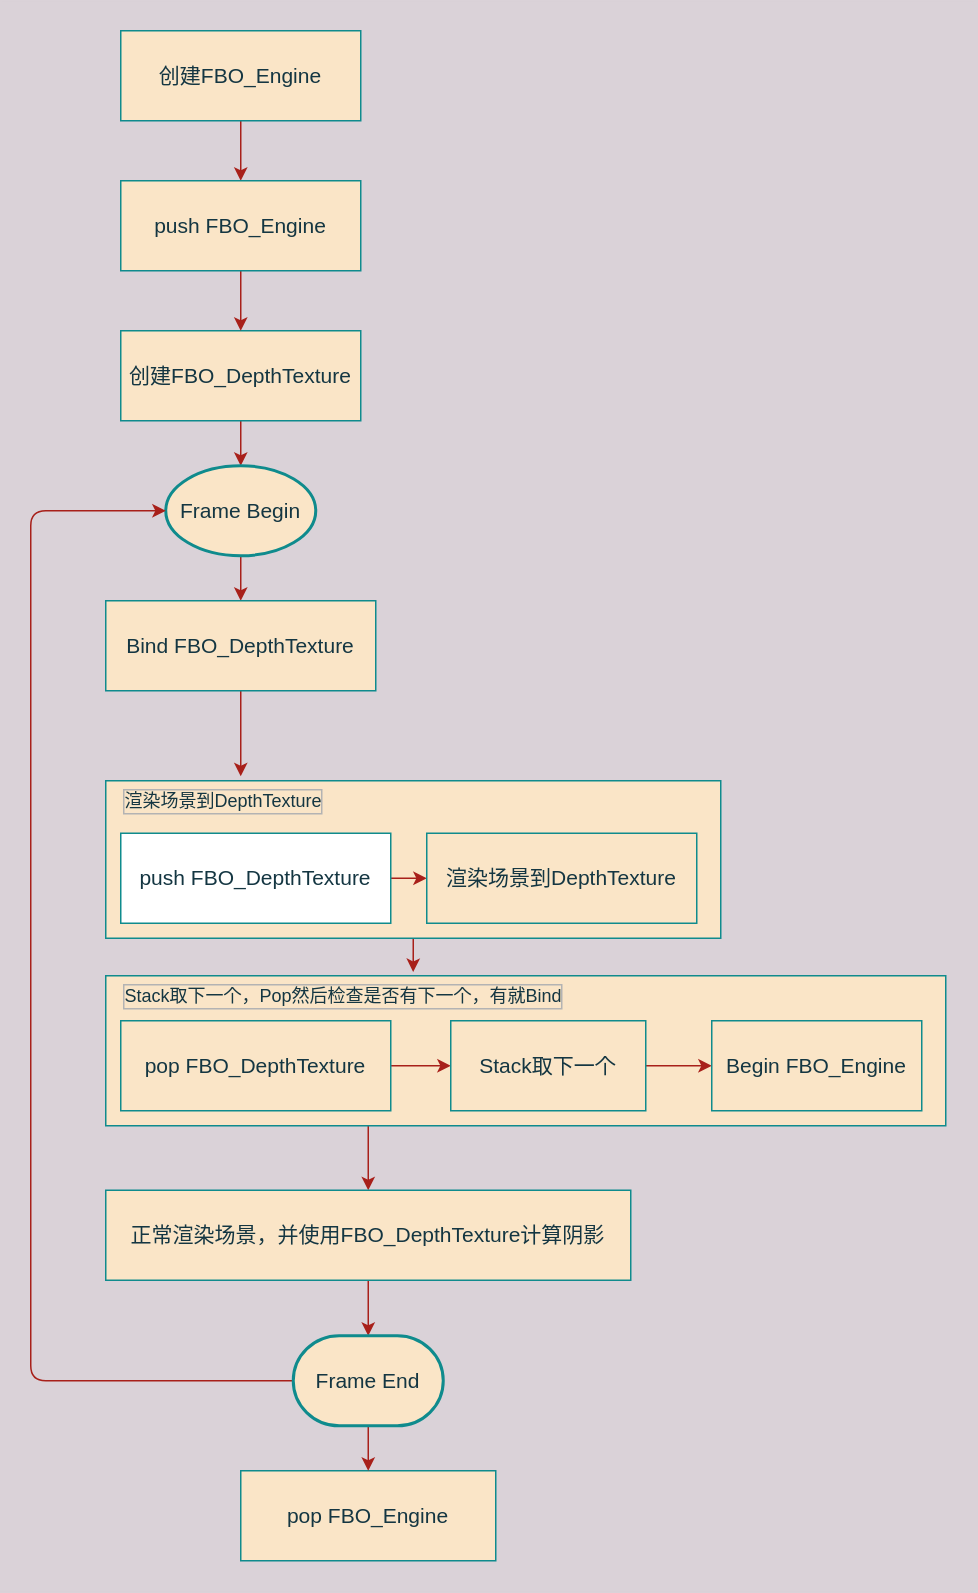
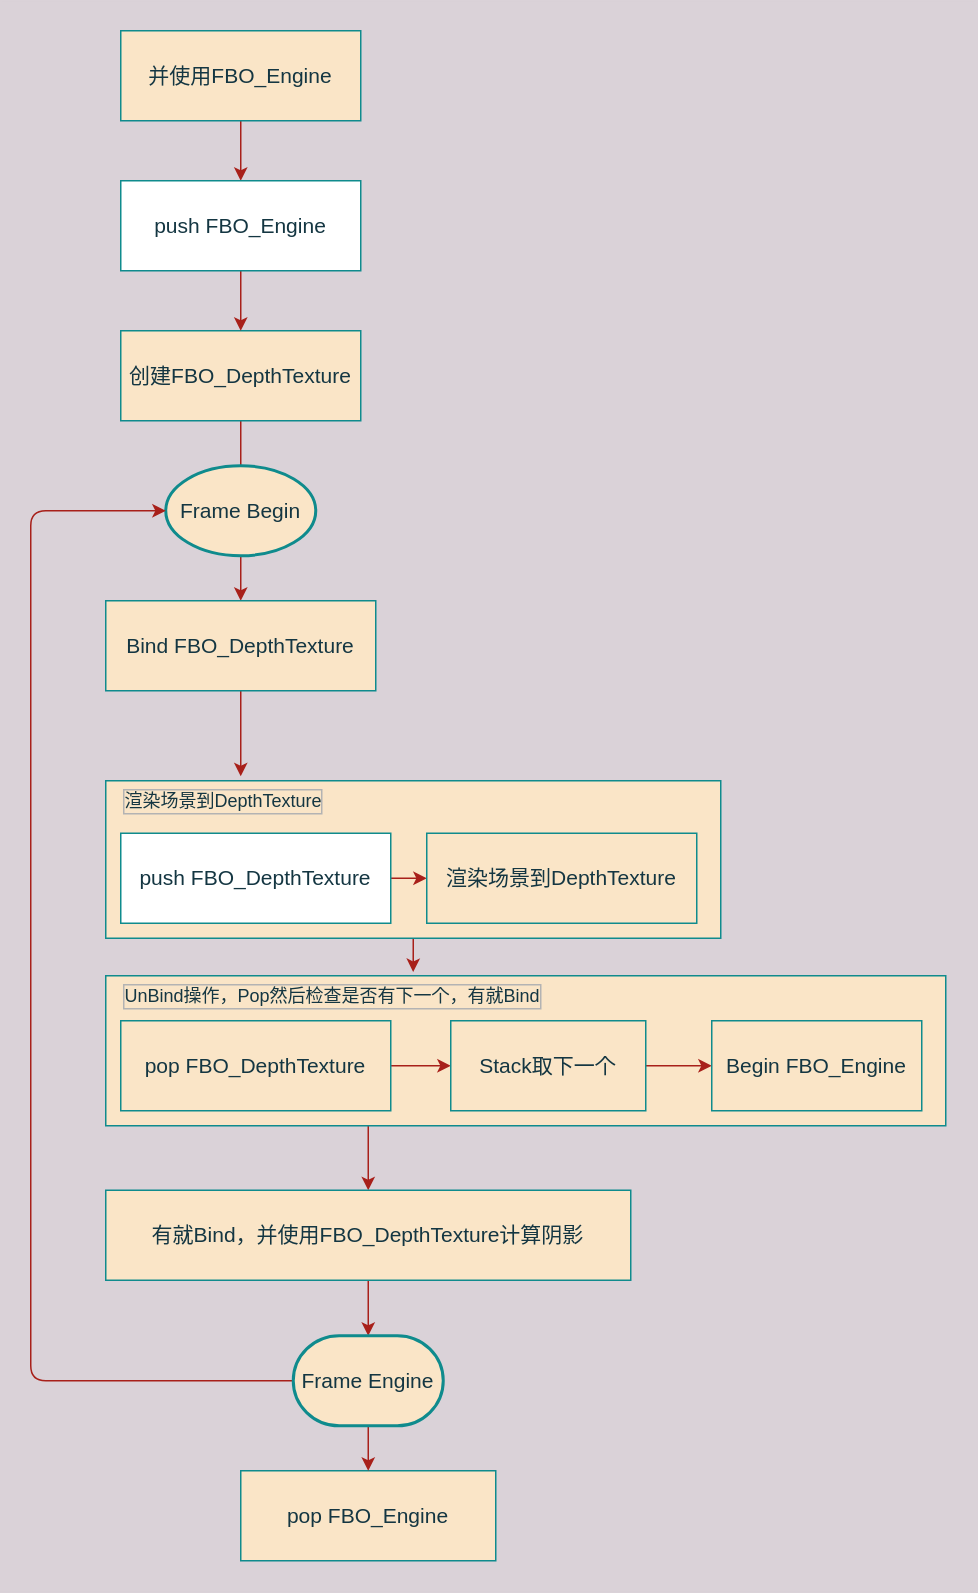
node "创建FBO_Engine": label "创建FBO_Engine" -> "并使用FBO_Engine"
node "push FBO_Engine": fillcolor #fae5c7 -> #ffffff
edge "创建FBO_DepthTexture" -> "Frame Begin": arrowhead classic -> none
node "Stack取下一个，Pop然后检查是否有下一个，有就Bind": label "Stack取下一个，Pop然后检查是否有下一个，有就Bind" -> "UnBind操作，Pop然后检查是否有下一个，有就Bind"
node "正常渲染场景，并使用FBO_DepthTexture计算阴影": label "正常渲染场景，并使用FBO_DepthTexture计算阴影" -> "有就Bind，并使用FBO_DepthTexture计算阴影"
node "Frame End": label "Frame End" -> "Frame Engine"
